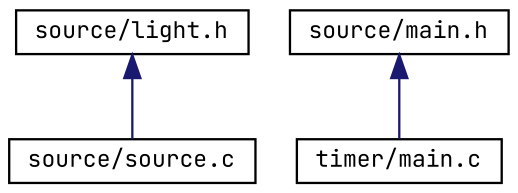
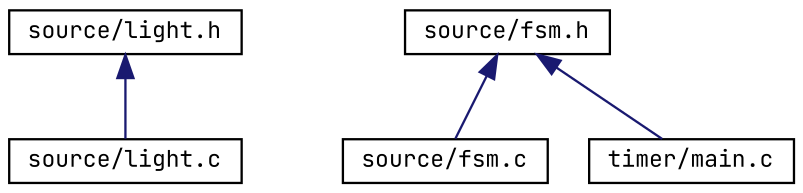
node "source/main.h": label "source/main.h" -> "source/fsm.h"
node "source/source.c": label "source/source.c" -> "source/light.c"
node "source/fsm.c": added
